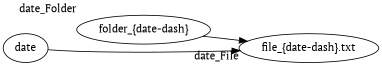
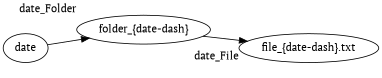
edge "date" -> "file_{date-dash}.txt date_File": now "date" -> "folder_{date-dash} date_Folder"
